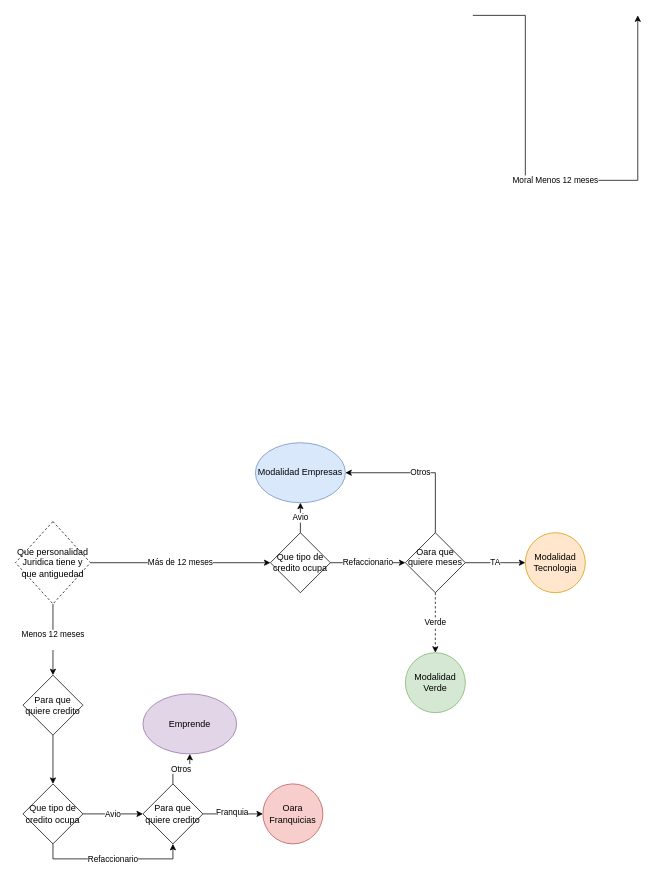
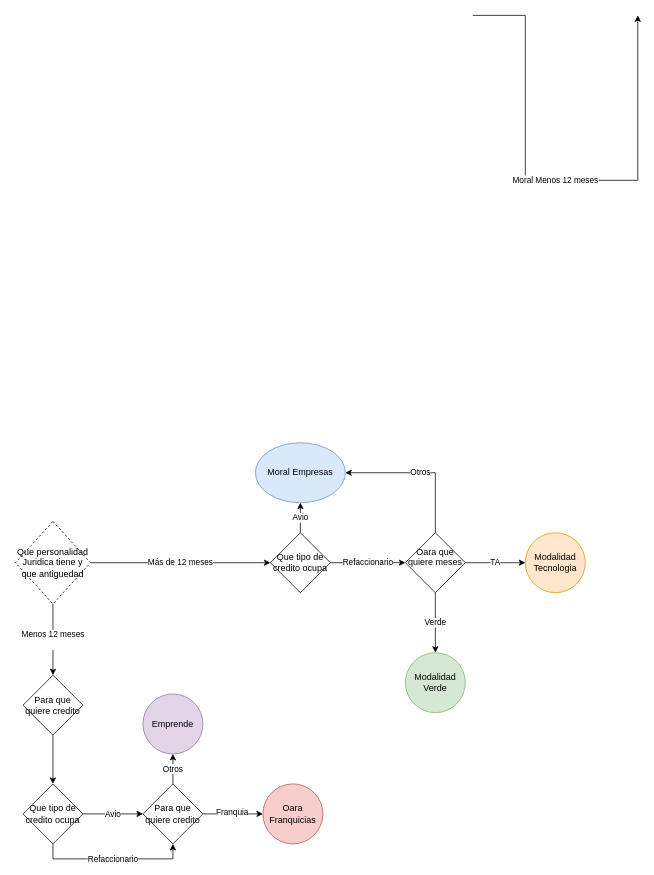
node "Modalidad Empresas": label "Modalidad Empresas" -> "Moral Empresas"
edge "Oara que quiere meses" -> "Modalidad Verde": style dashed -> solid
node "Emprende": size 94x60 -> 60x60
